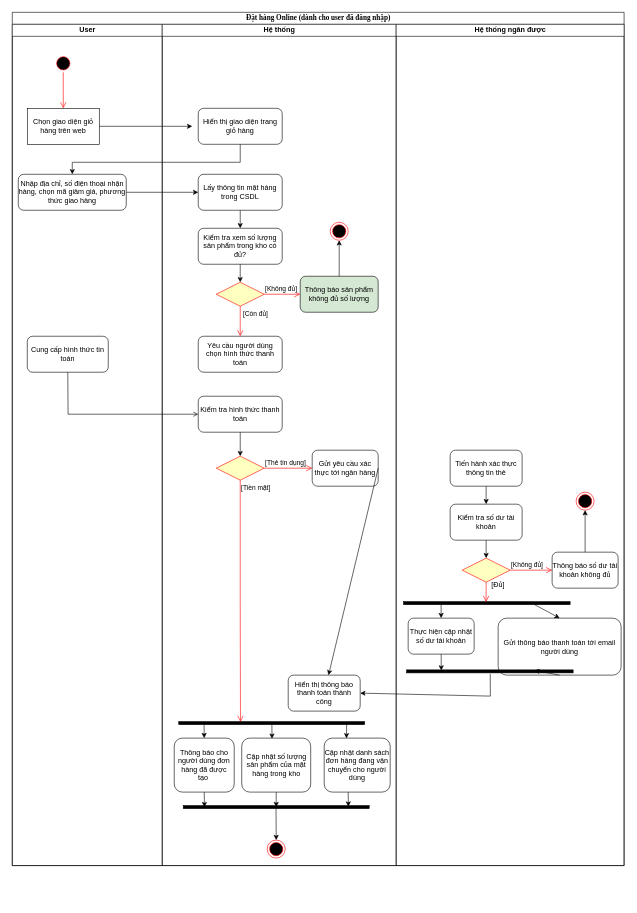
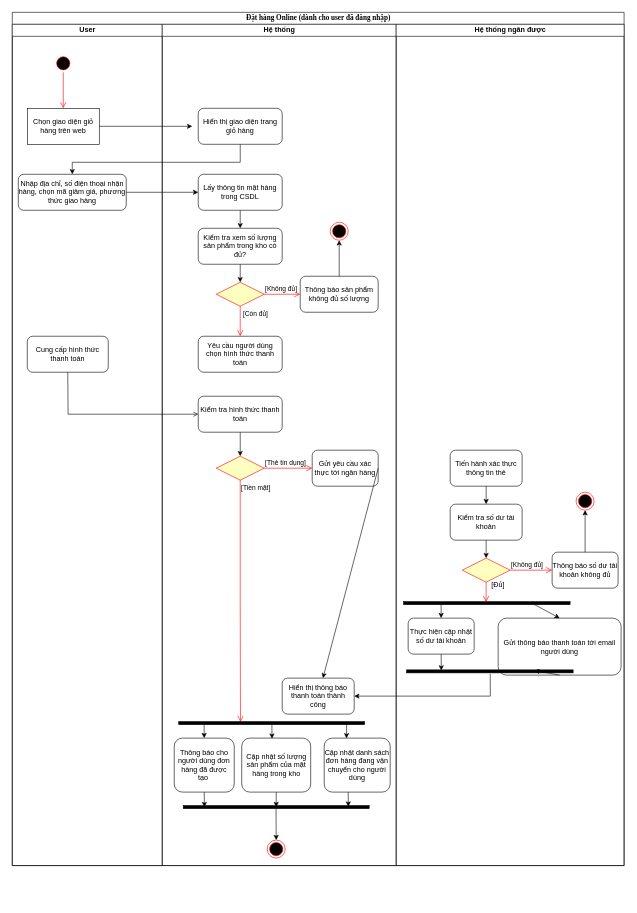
node "Thông báo sản phẩm không đủ số lượng": fillcolor #d5e8d4 -> #ffffff
node "Cung cấp hình thức tin toán": label "Cung cấp hình thức tin toán" -> "Cung cấp hình thức thanh toán"
node "Hiển thị thông báo thanh toán thành công": moved (324, 693) -> (318, 696)
